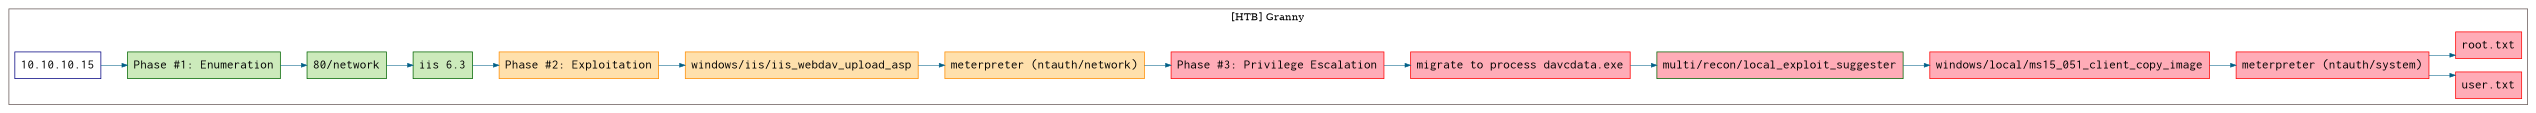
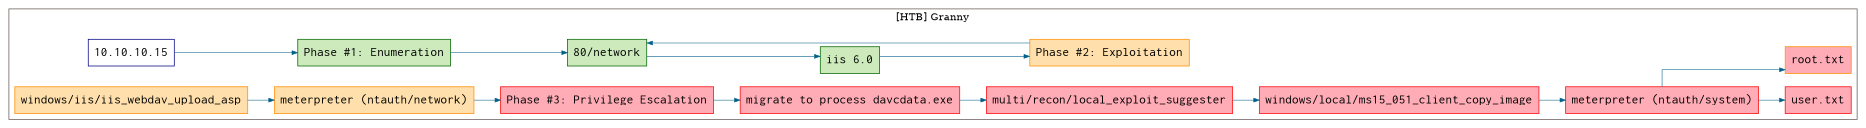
node "root.txt": color red -> darkorange
node "iis 6.3": label "iis 6.3" -> "iis 6.0"
edge "Phase #2: Exploitation" -> "windows/iis/iis_webdav_upload_asp": now "Phase #2: Exploitation" -> "80/network"
node "multi/recon/local_exploit_suggester": color darkgreen -> red
